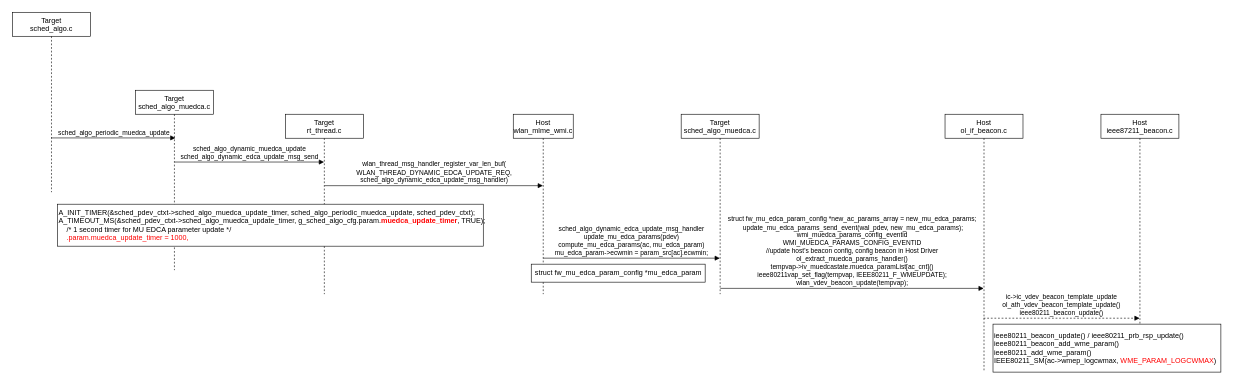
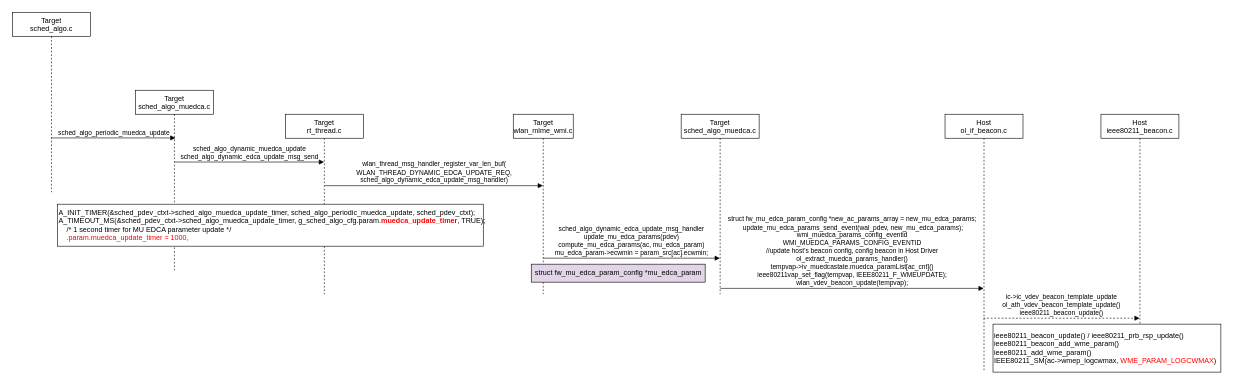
node "Host wlan_mlme_wmi.c": label "Host wlan_mlme_wmi.c" -> "Target wlan_mlme_wmi.c"
node "Host ieee87211_beacon.c": label "Host ieee87211_beacon.c" -> "Host ieee80211_beacon.c"
node "struct fw_mu_edca_param_config *mu_edca_param": fillcolor #ffffff -> #e1d5e7
